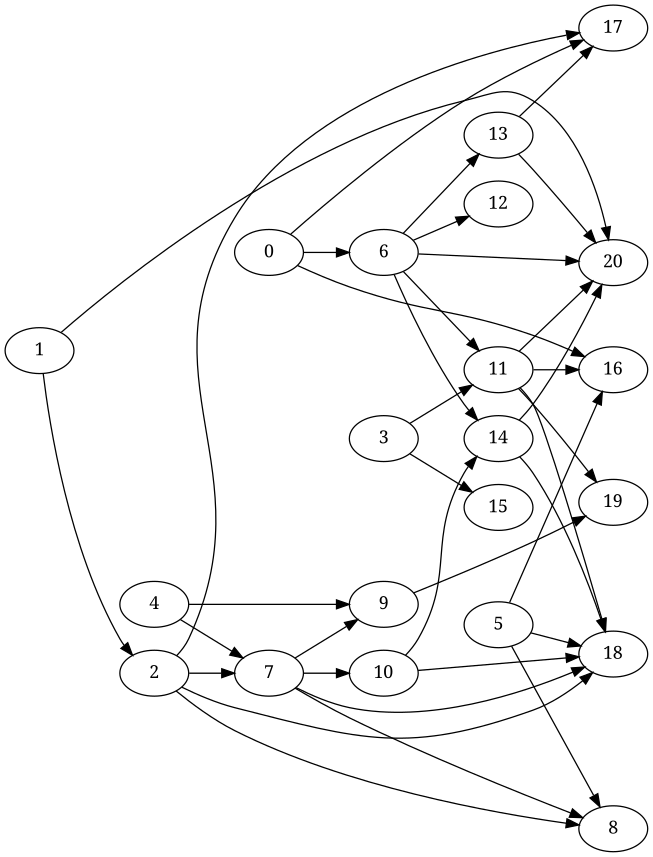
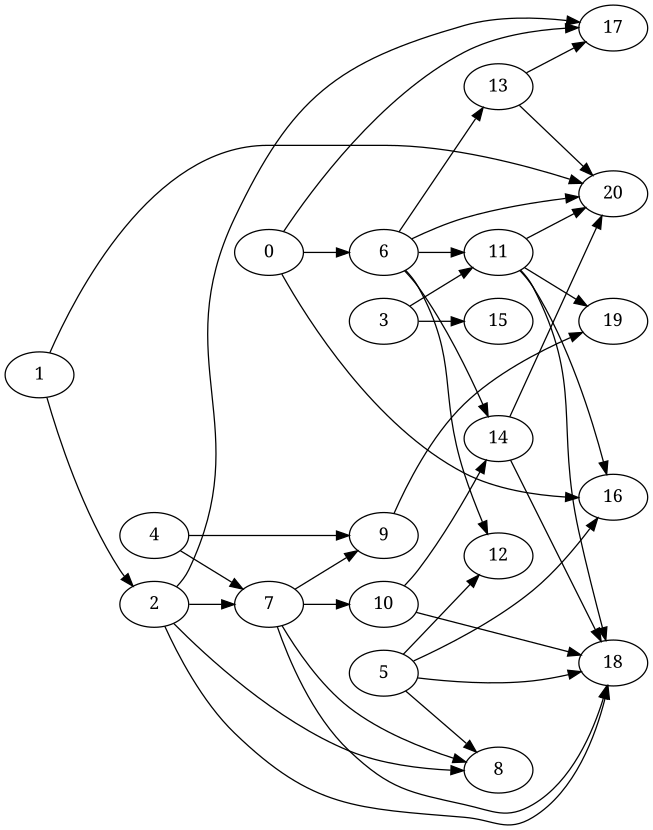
edge "5" -> "12": added
